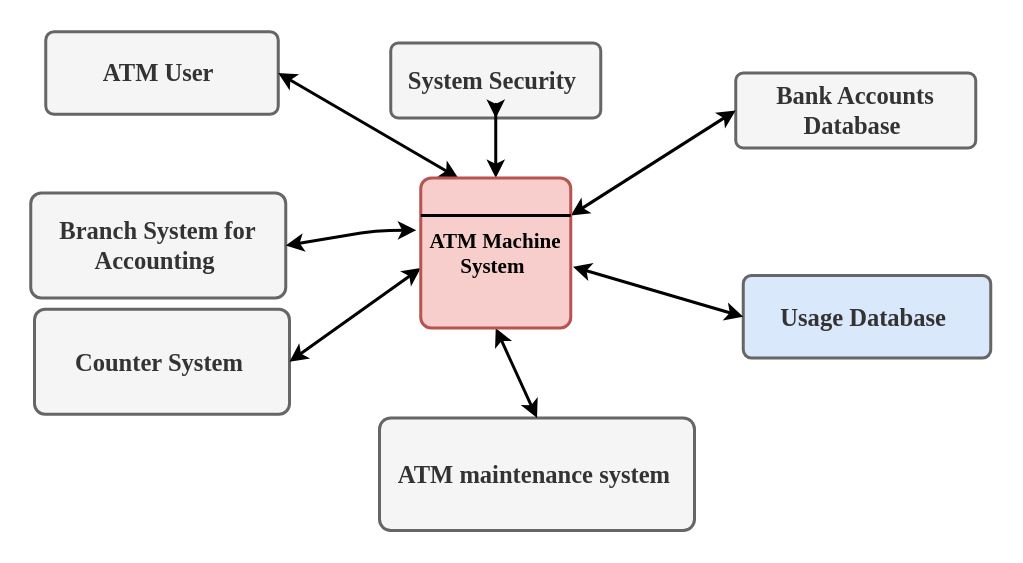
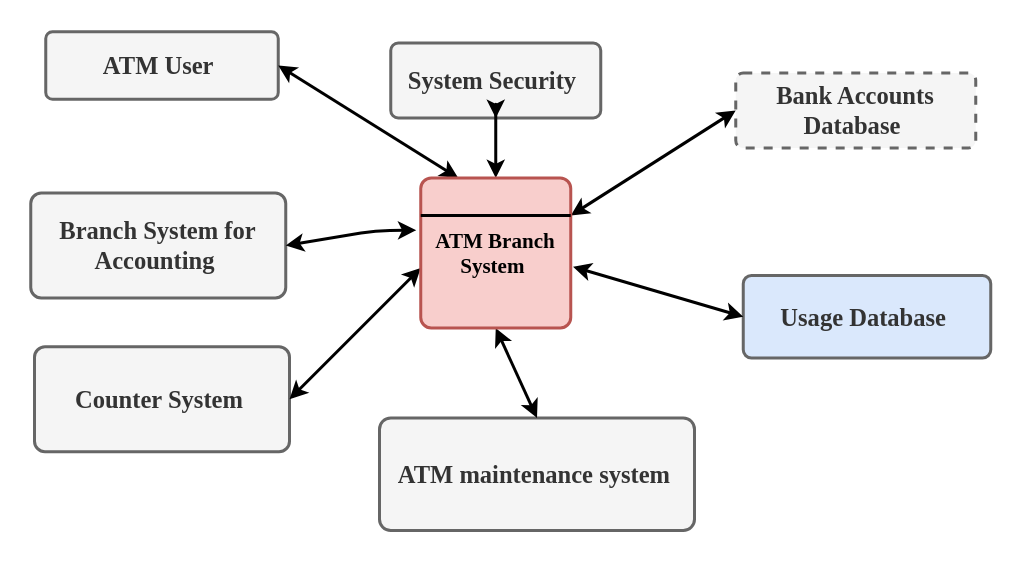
node "ATM User": size 233x83 -> 233x68
node "Bank Accounts Database": style solid -> dashed
node "ATM Machine System": label "ATM Machine System" -> "ATM Branch System"
node "Counter System": moved (162, 362) -> (162, 399)
